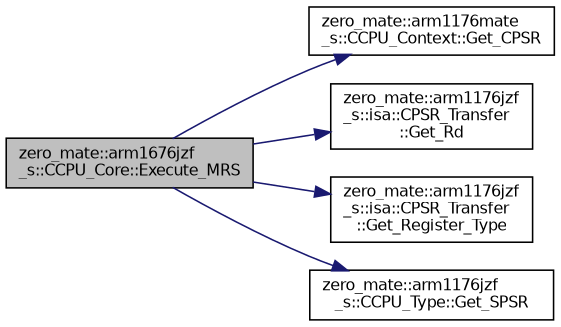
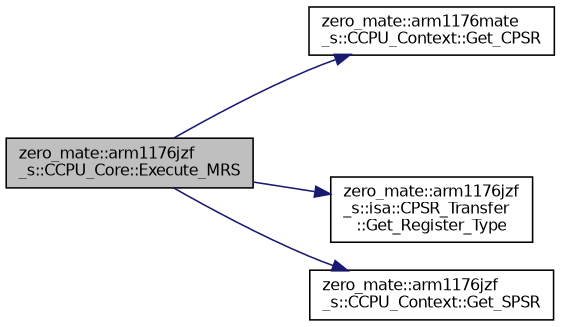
node "zero_mate::arm1176jzf _s::isa::CPSR_Transfer ::Get_Rd": removed
node "zero_mate::arm1676jzf _s::CCPU_Core::Execute_MRS": label "zero_mate::arm1676jzf _s::CCPU_Core::Execute_MRS" -> "zero_mate::arm1176jzf _s::CCPU_Core::Execute_MRS"
node "zero_mate::arm1176jzf _s::CCPU_Type::Get_SPSR": label "zero_mate::arm1176jzf _s::CCPU_Type::Get_SPSR" -> "zero_mate::arm1176jzf _s::CCPU_Context::Get_SPSR"
